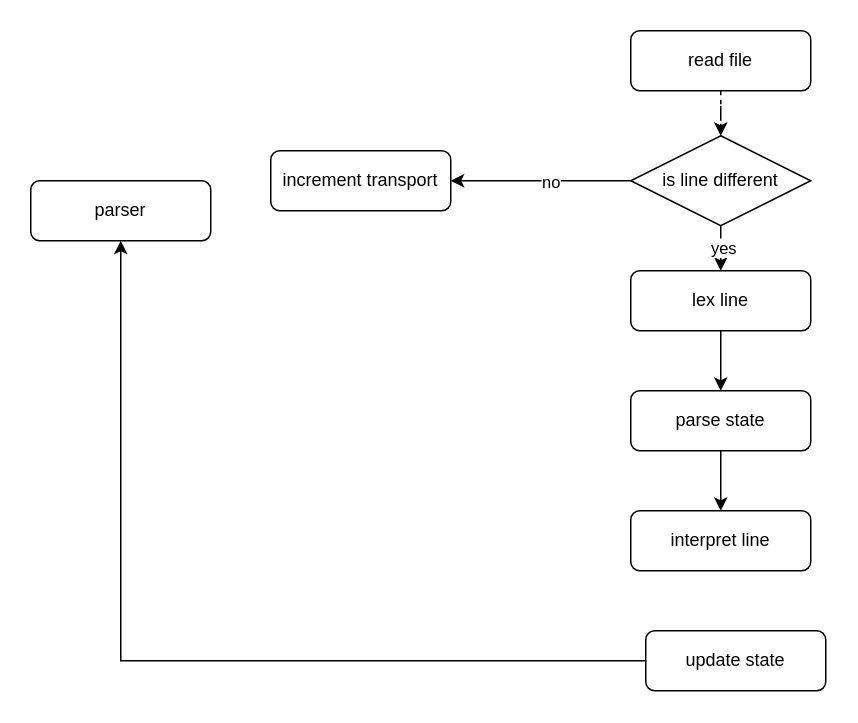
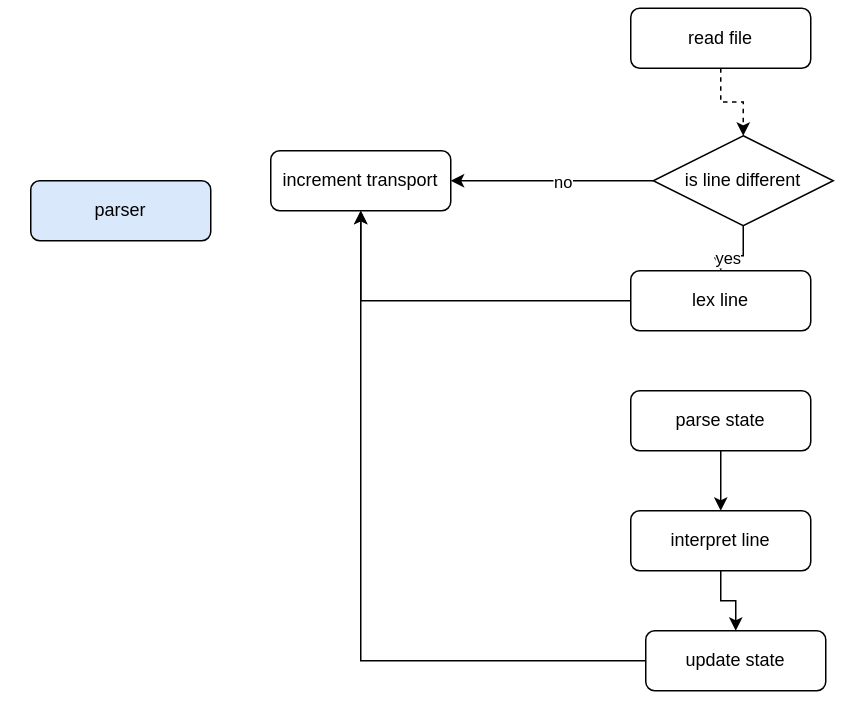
node "read file": moved (721, 61) -> (721, 38)
node "is line different": moved (721, 181) -> (743, 181)
node "parser": fillcolor #ffffff -> #dae8fc
edge "lex line" -> "parse state": now "lex line" -> "increment transport"
edge "update state" -> "parser": now "update state" -> "increment transport"
edge "interpret line" -> "update state": added
